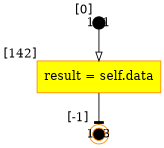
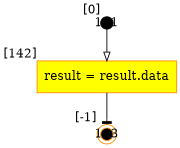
node "result = self.data [142]": label "result = self.data [142]" -> "result = result.data [142]"
